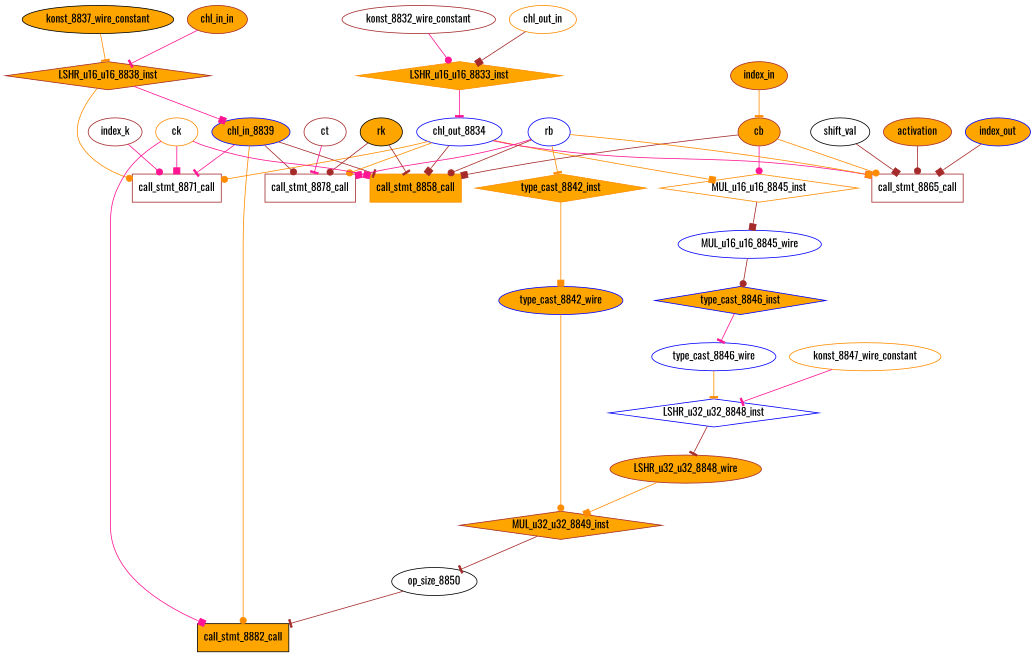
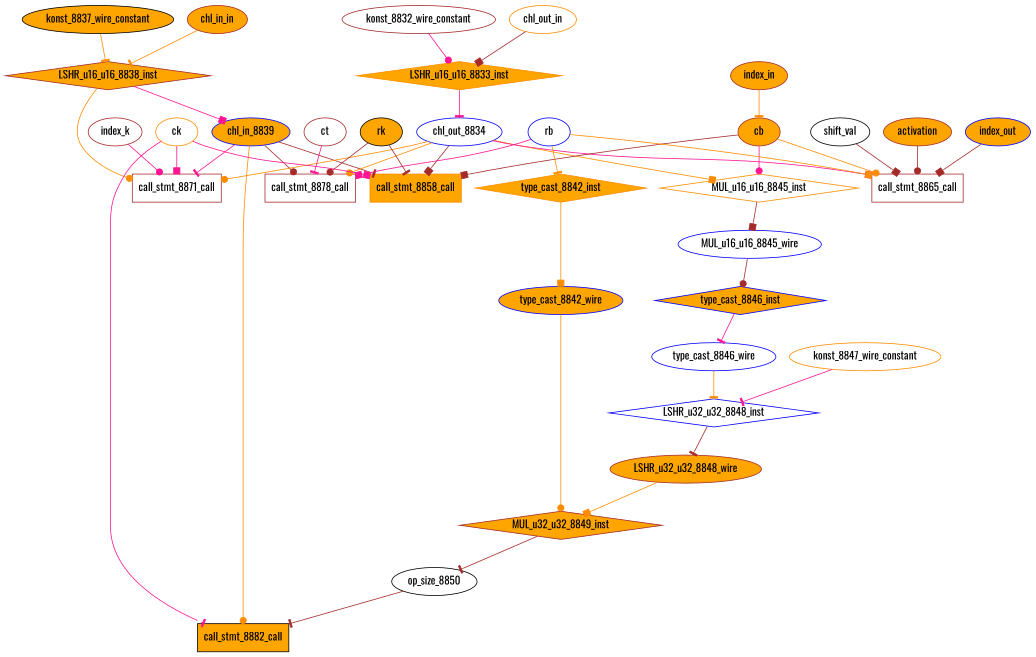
edge "chl_in_in" -> "LSHR_u16_u16_8838_inst": color deeppink -> darkorange
edge "rb" -> "call_stmt_8858_call": removed
edge "ck" -> "call_stmt_8882_call": arrowhead box -> tee
